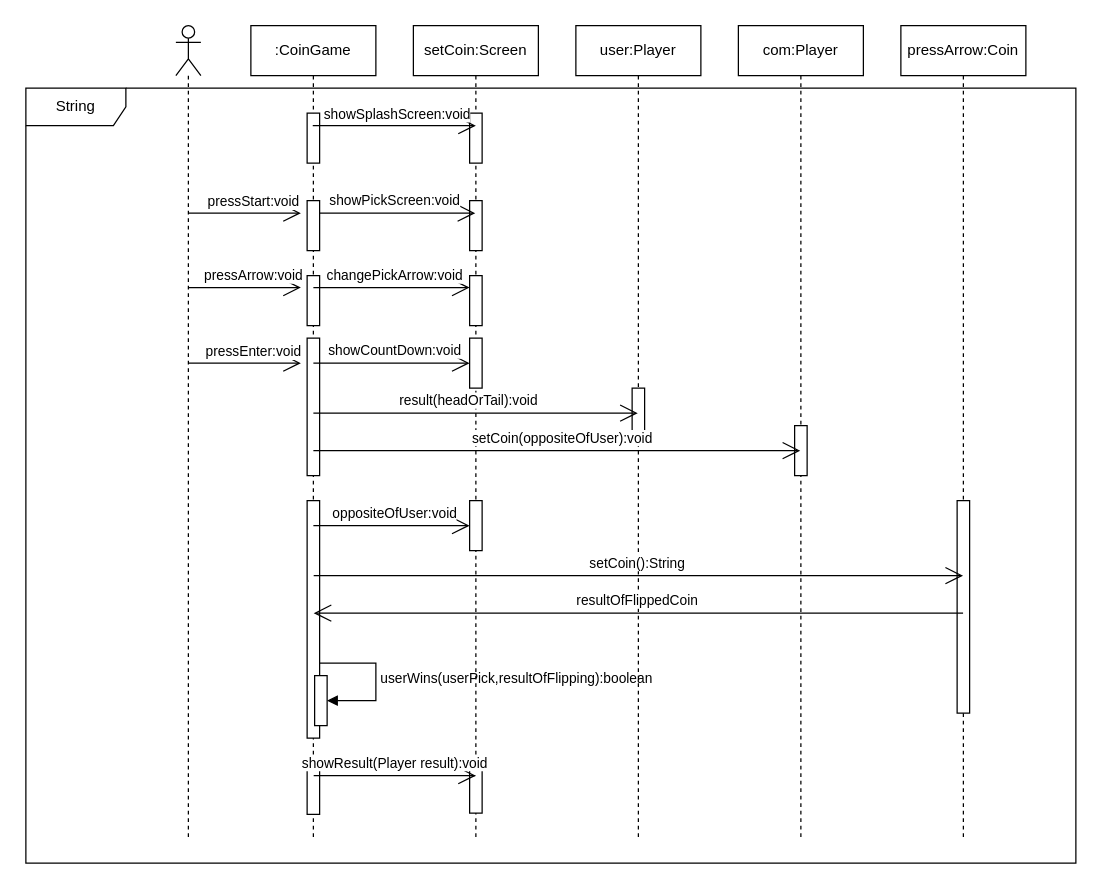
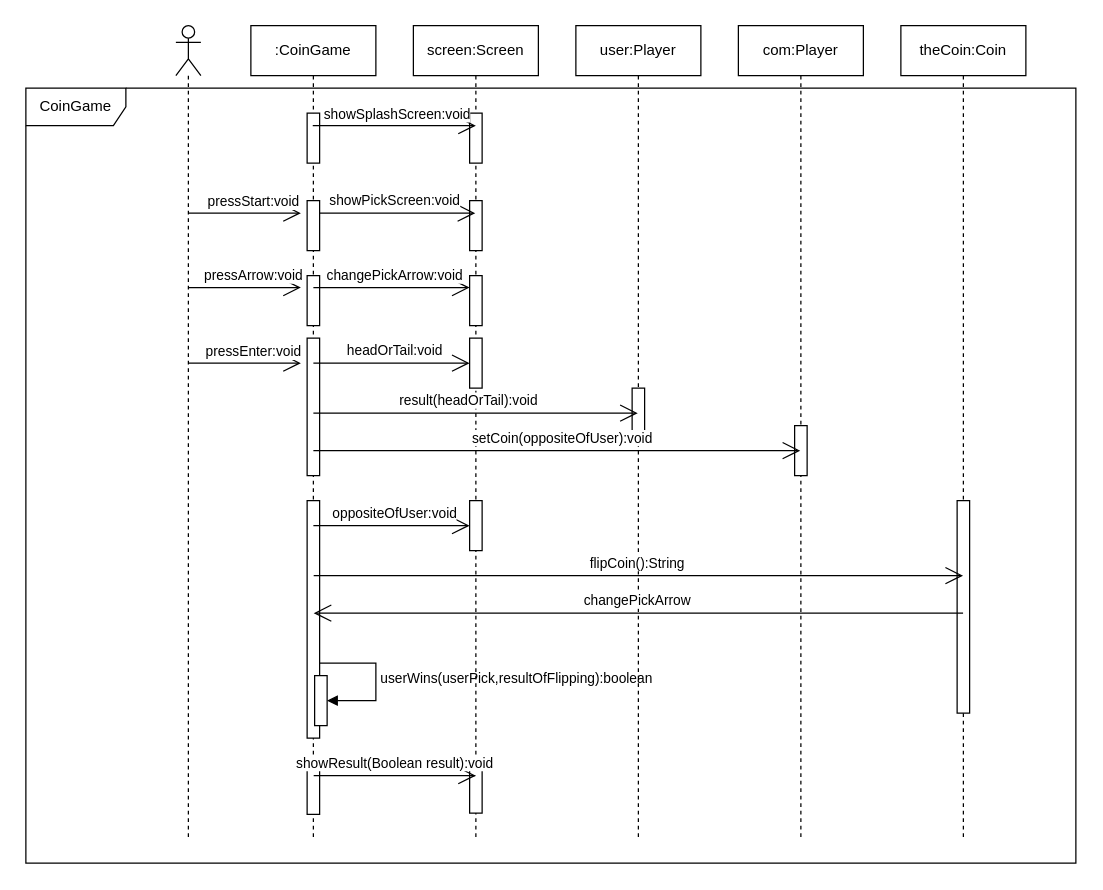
node "setCoin:Screen": label "setCoin:Screen" -> "screen:Screen"
node "pressArrow:Coin": label "pressArrow:Coin" -> "theCoin:Coin"
node "String": label "String" -> "CoinGame"
node "showCountDown:void": label "showCountDown:void" -> "headOrTail:void"
node "setCoin():String": label "setCoin():String" -> "flipCoin():String"
node "resultOfFlippedCoin": label "resultOfFlippedCoin" -> "changePickArrow"
node "showResult(Player result):void": label "showResult(Player result):void" -> "showResult(Boolean result):void"
